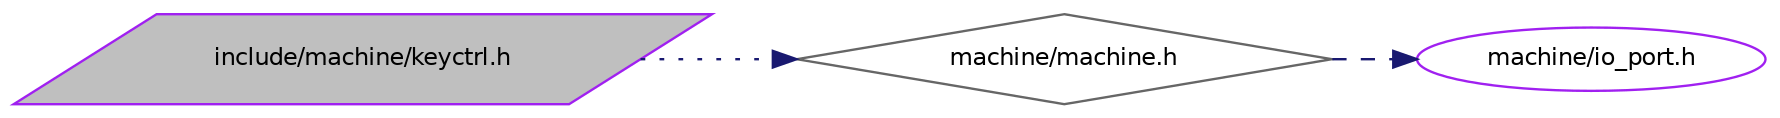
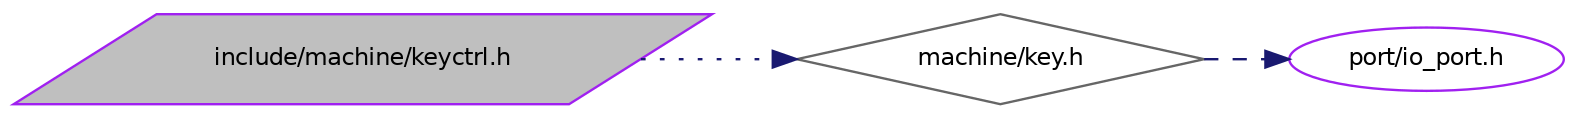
node "machine/machine.h": label "machine/machine.h" -> "machine/key.h"
node "machine/io_port.h": label "machine/io_port.h" -> "port/io_port.h"
